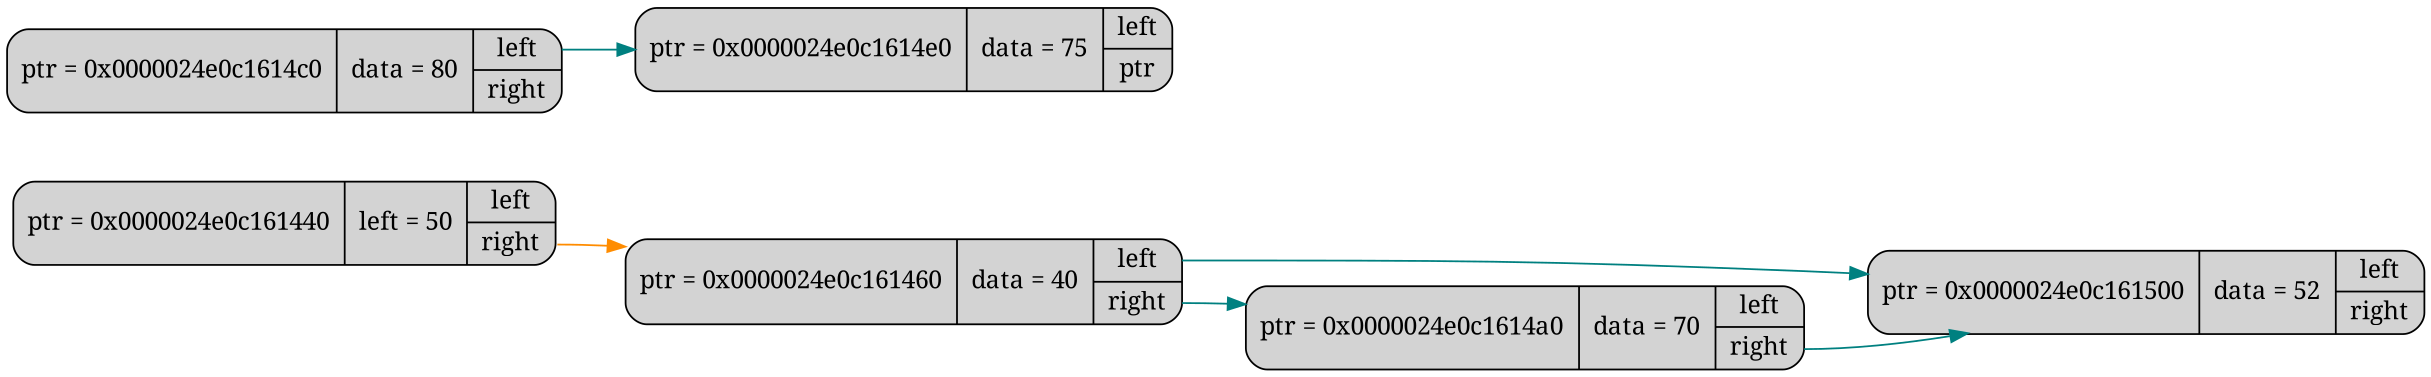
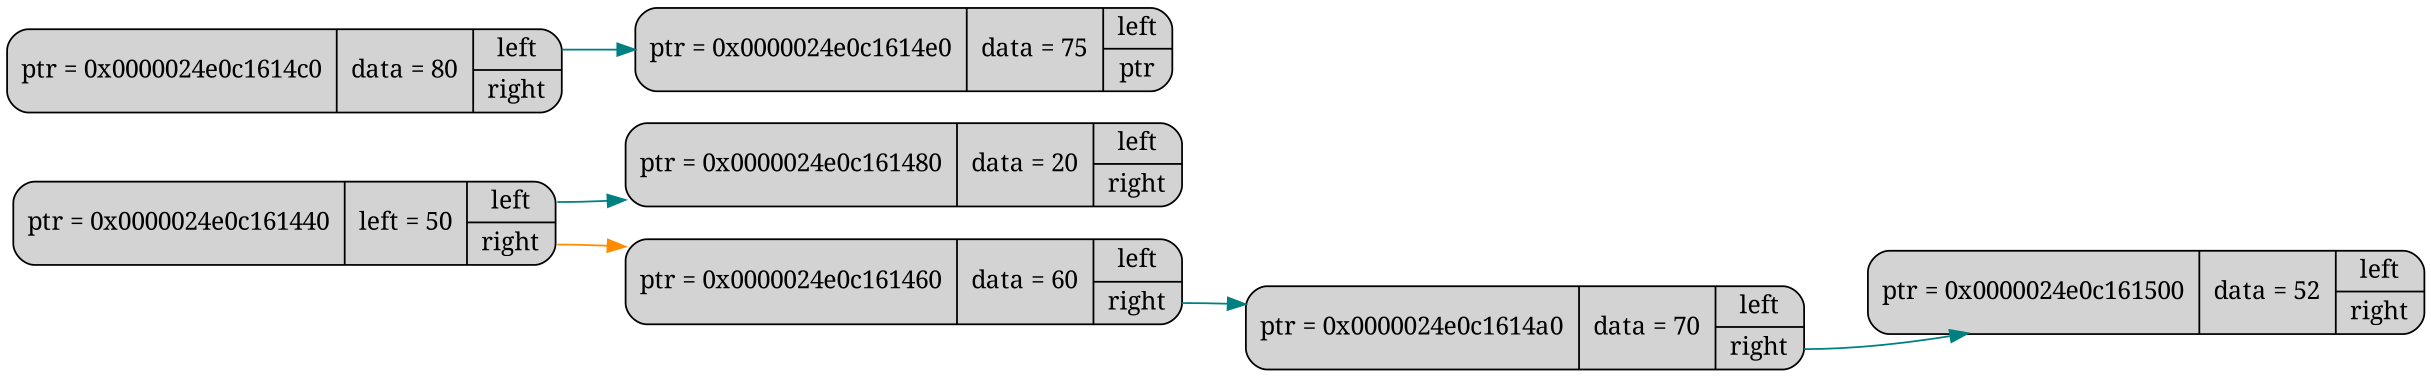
node "ptr = 0x0000024e0c161480": added
edge "ptr = 0x0000024e0c161460" -> "ptr = 0x0000024e0c161500": removed
node "ptr = 0x0000024e0c161460": text "data = 40" -> "data = 60"
